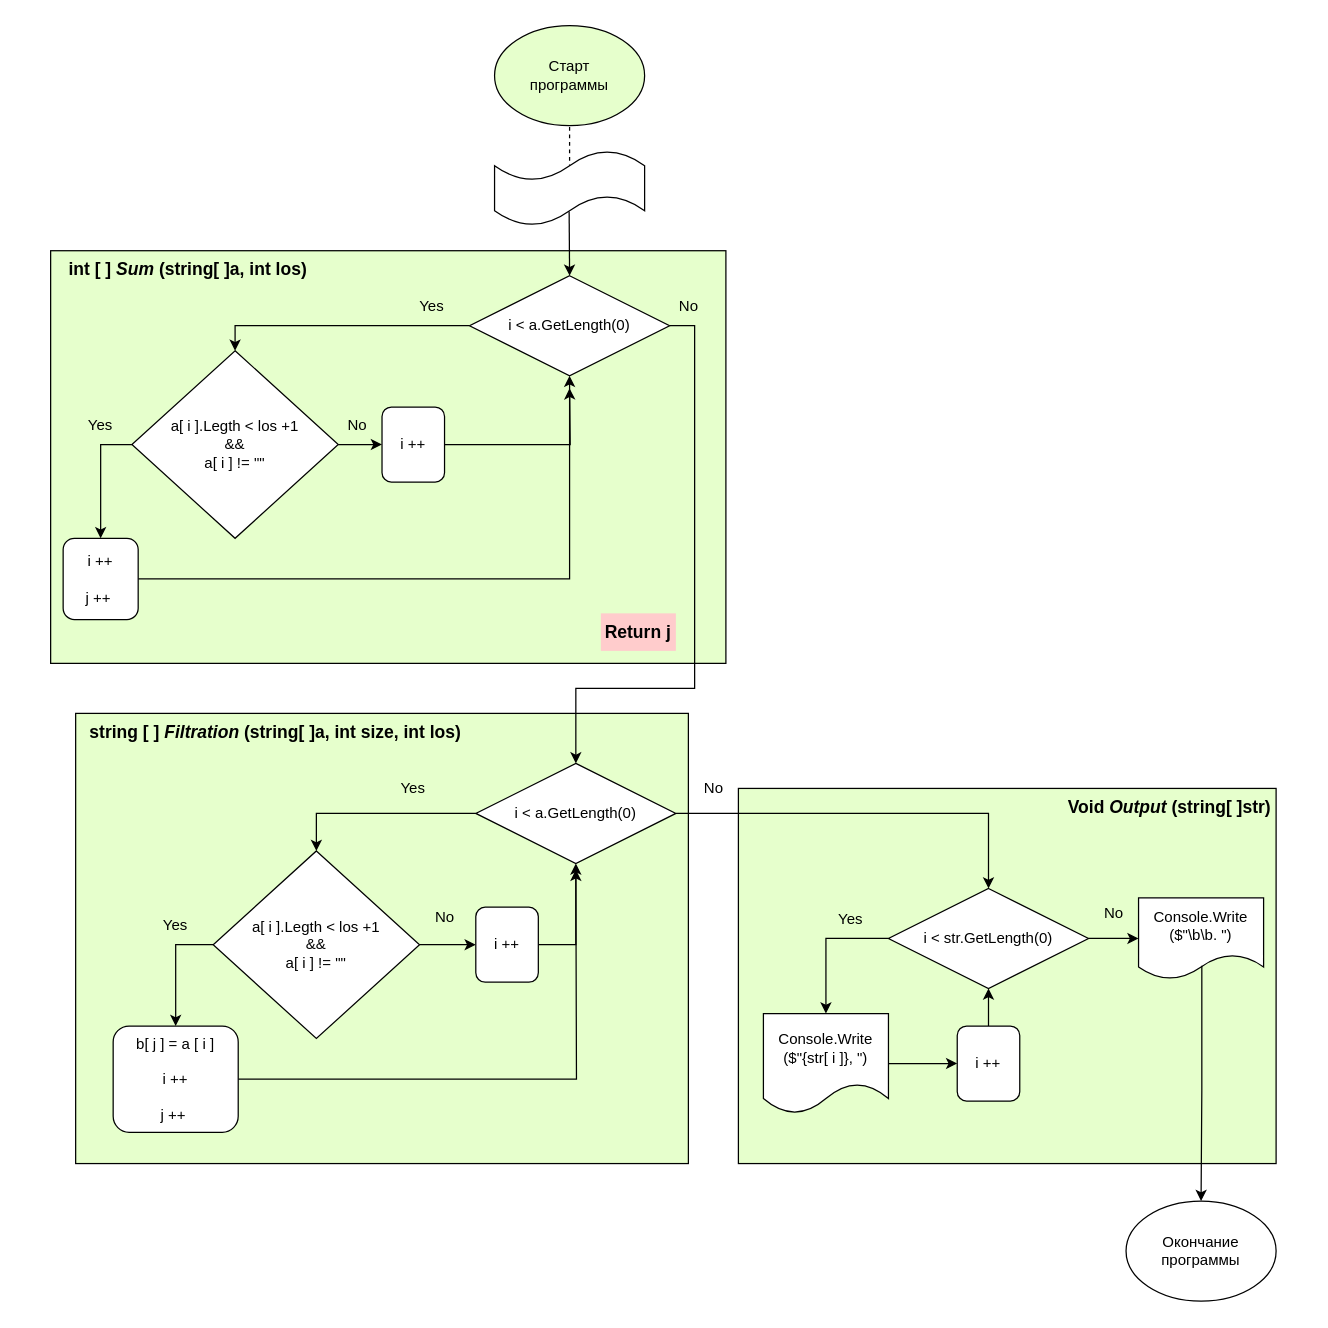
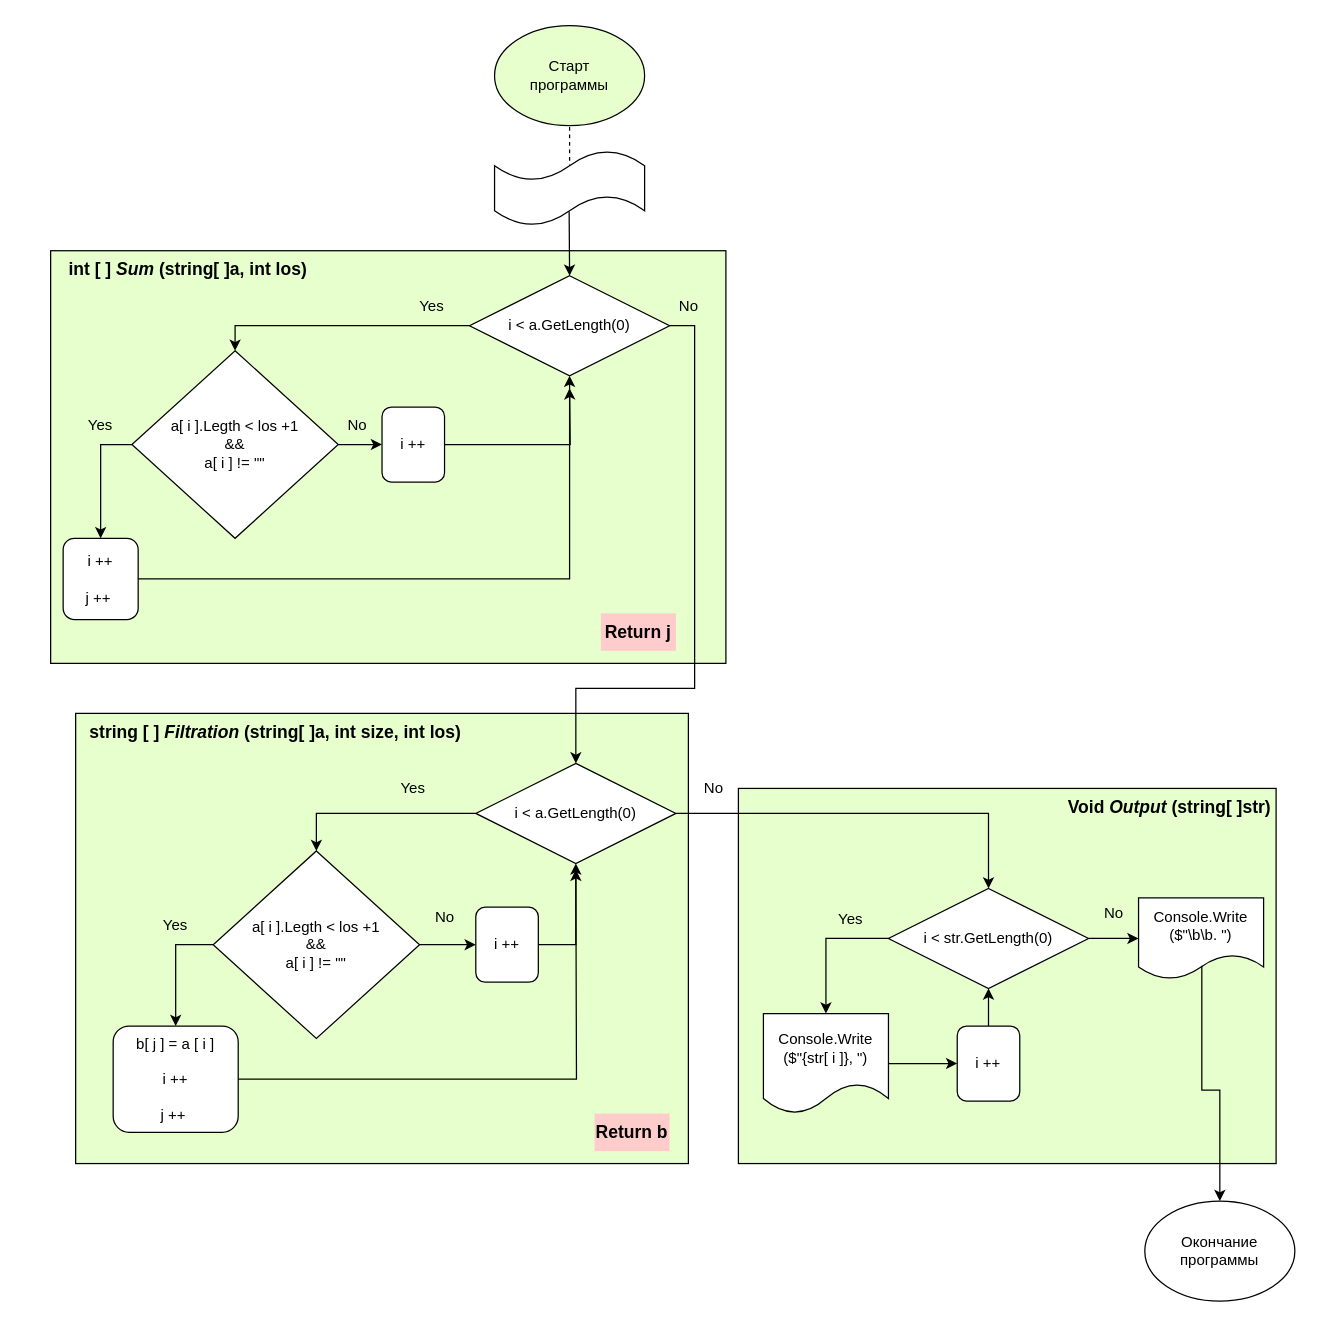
node "Return b": added
node "Окончание программы": moved (1201, 1251) -> (1219, 1251)
